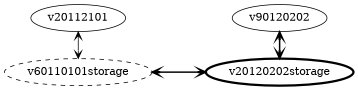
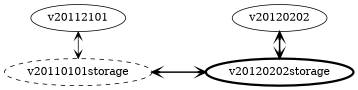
node "v90120202": label "v90120202" -> "v20120202"
node "v60110101storage": label "v60110101storage" -> "v20110101storage"
